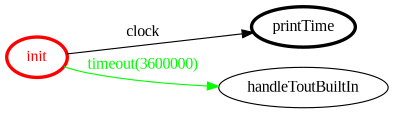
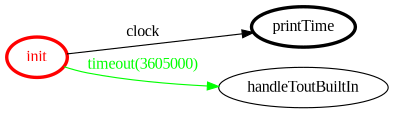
edge "init" -> "handleToutBuiltIn": label "timeout(3600000)" -> "timeout(3605000)"
